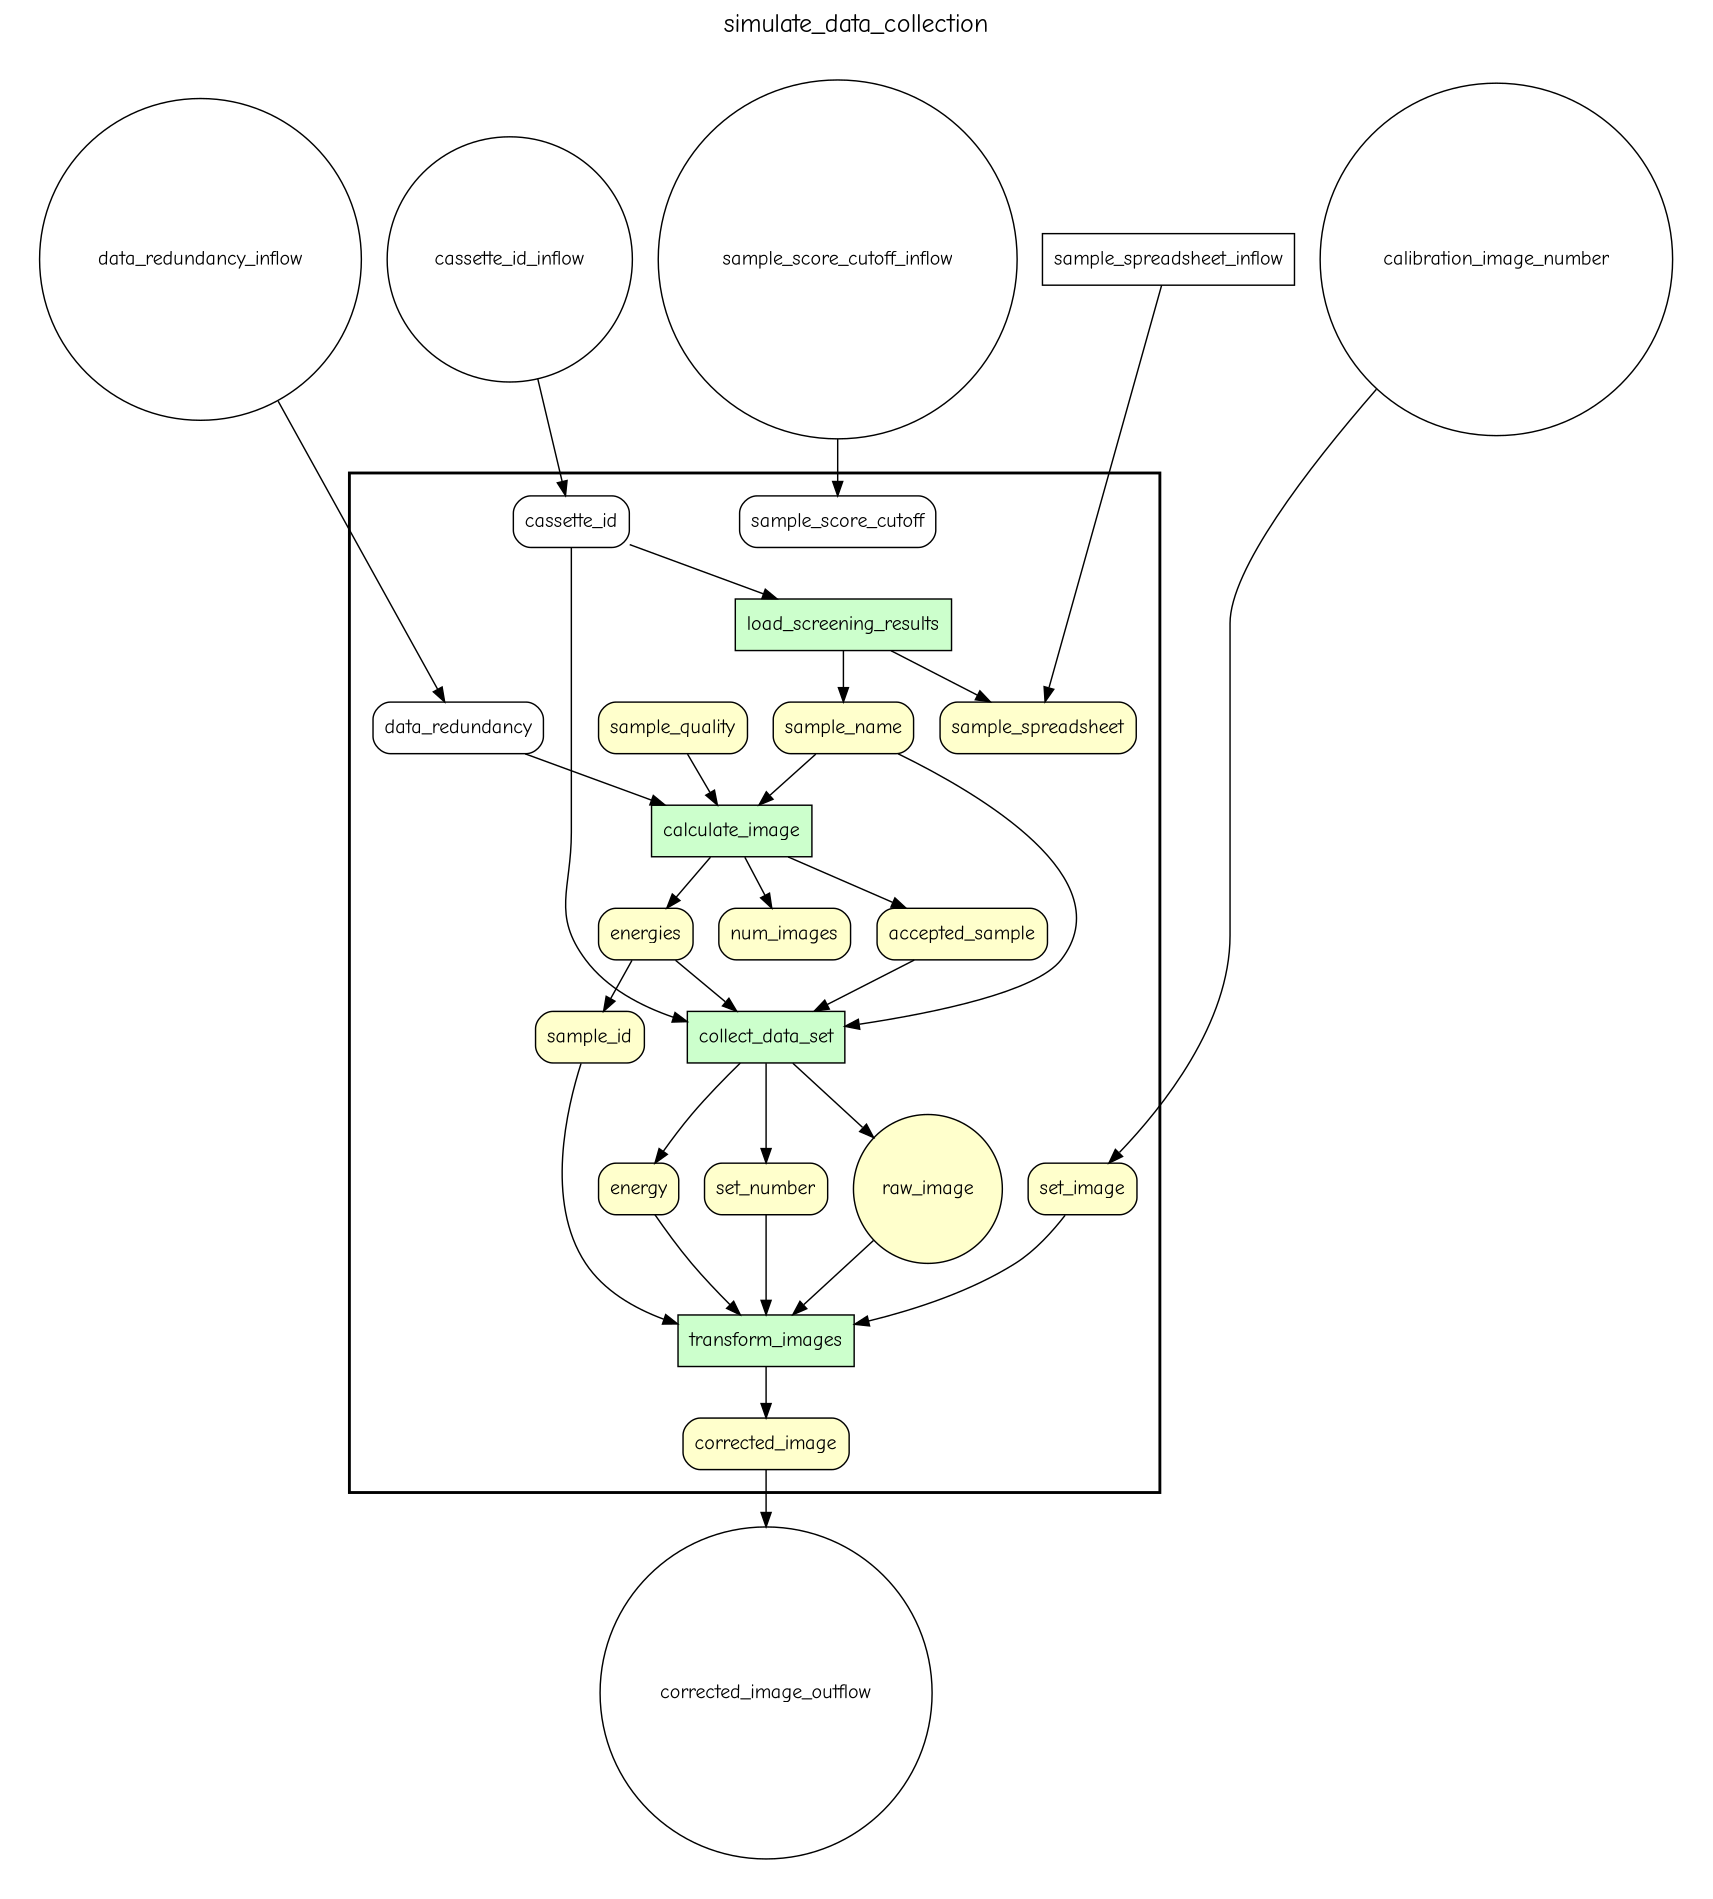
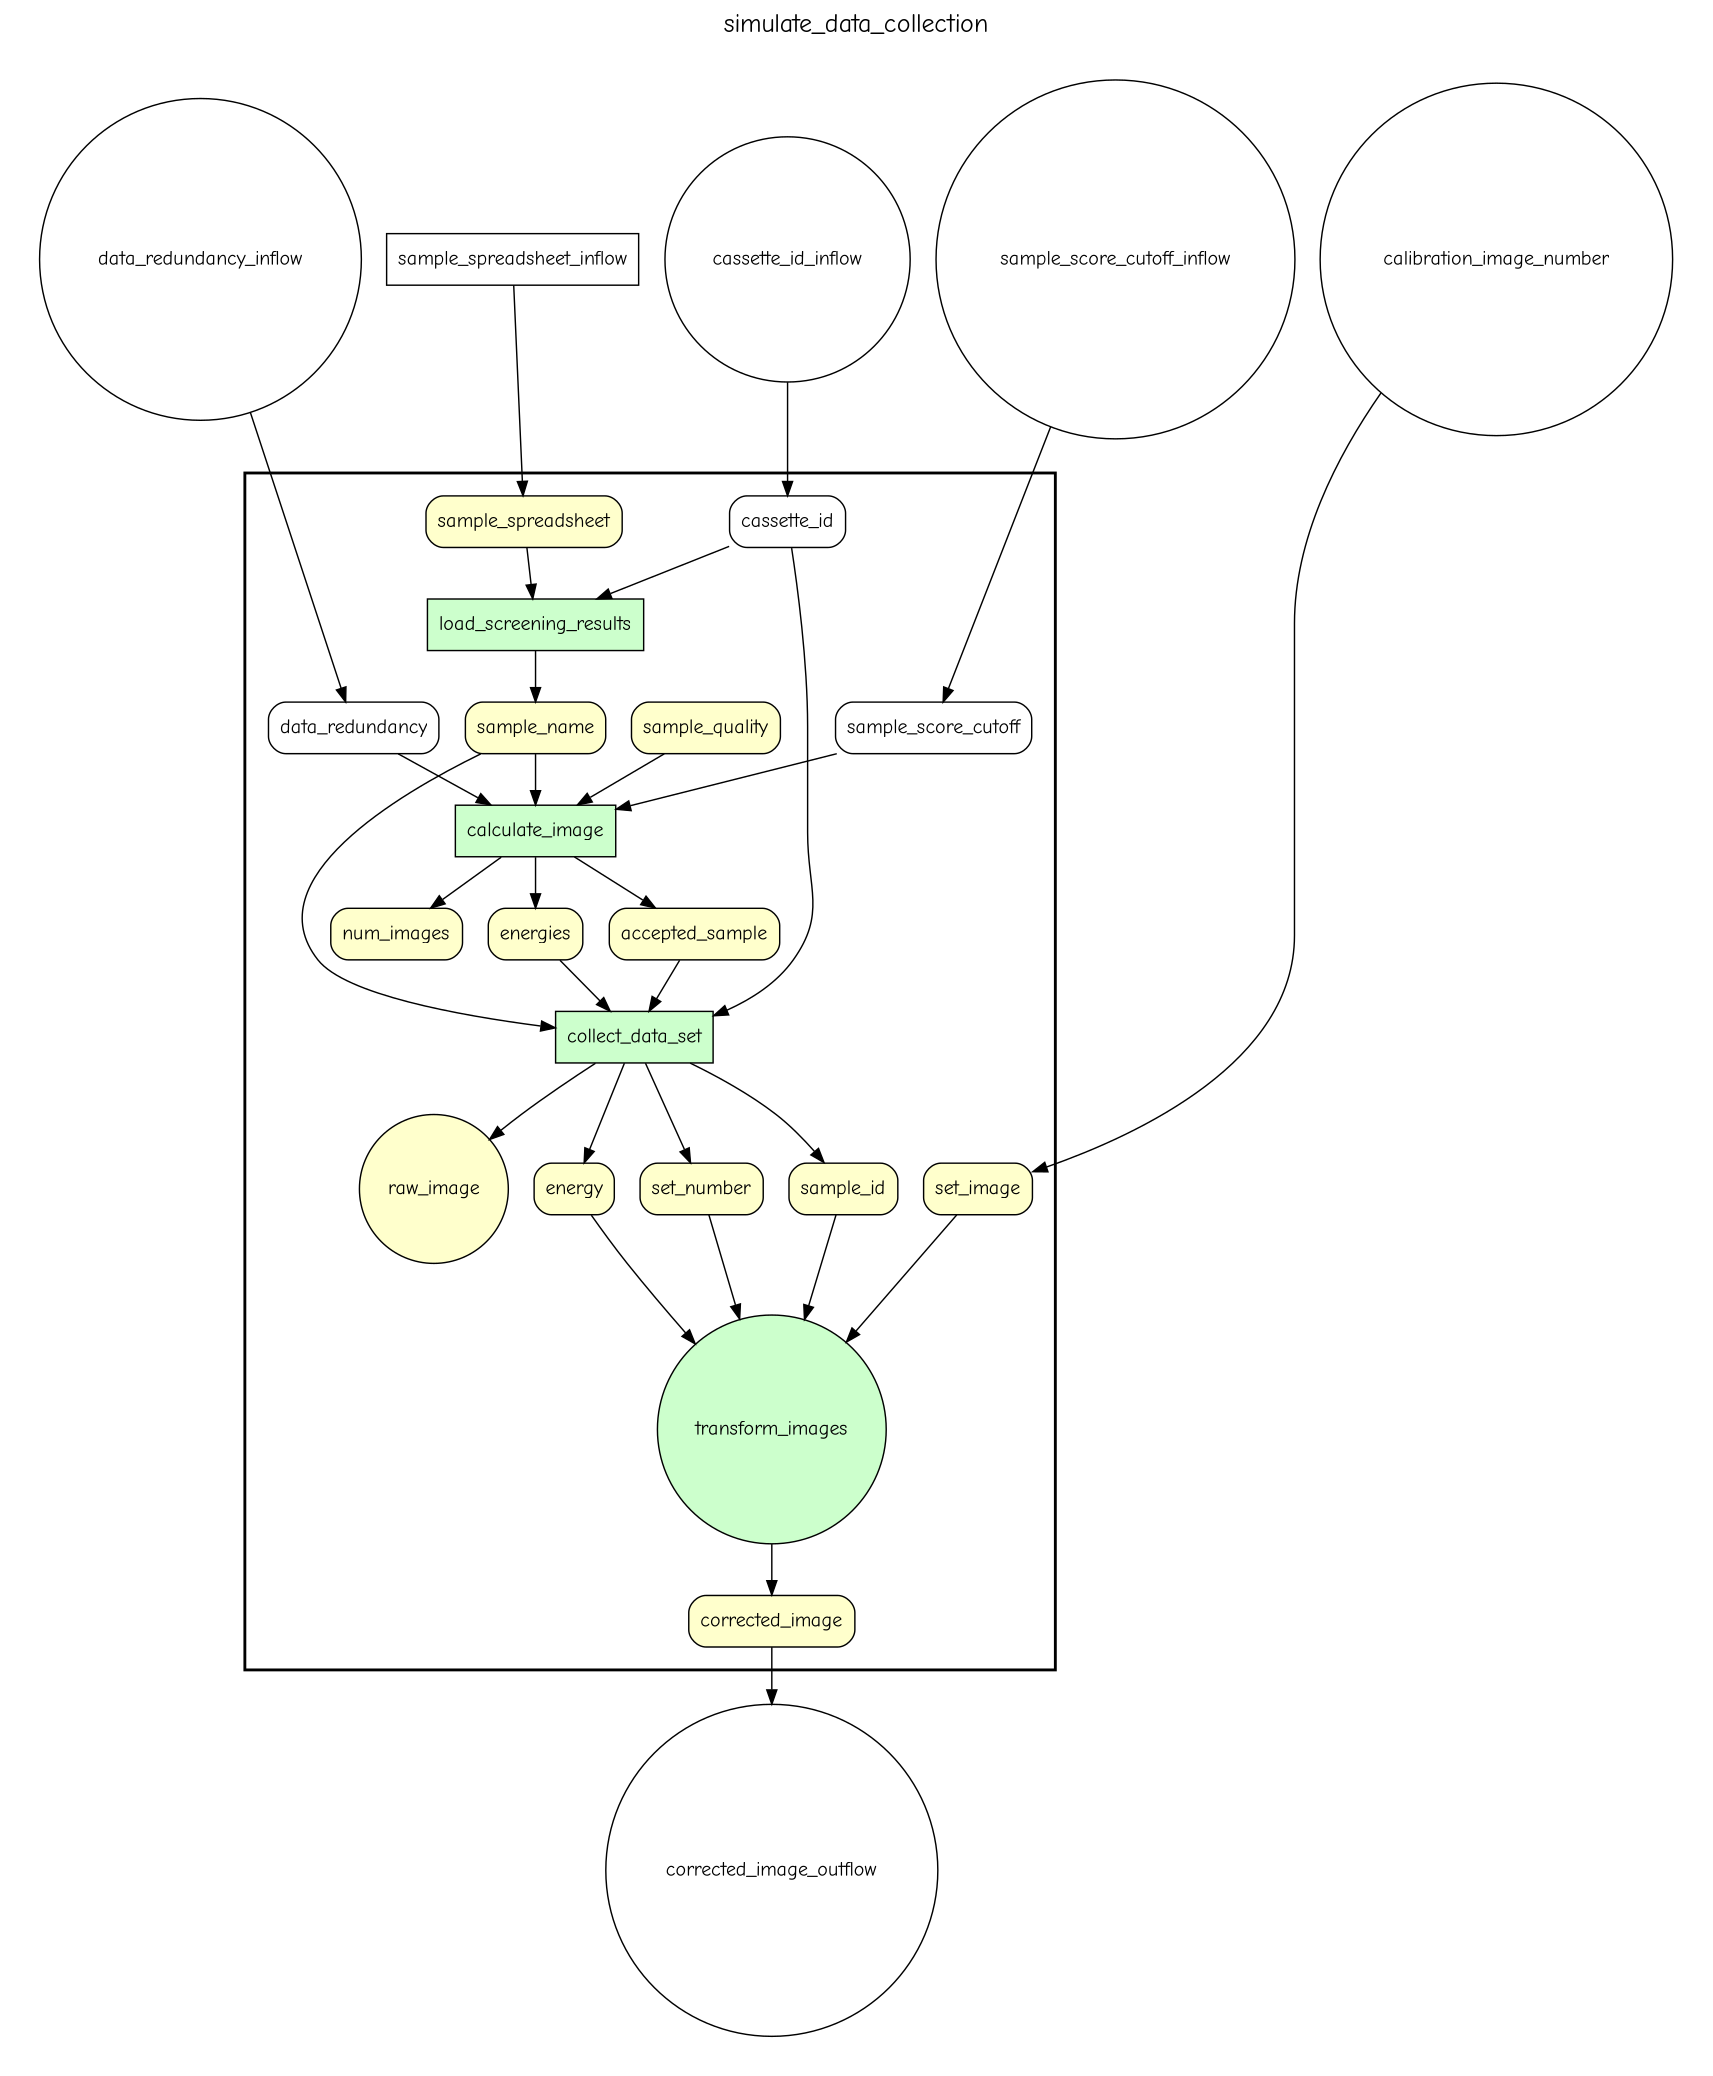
edge "load_screening_results" -> "sample_spreadsheet": reversed
edge "sample_score_cutoff" -> "calculate_image": added
edge "energies" -> "sample_id": now "collect_data_set" -> "sample_id"
edge "raw_image" -> "transform_images": removed
node "transform_images": shape box -> circle
